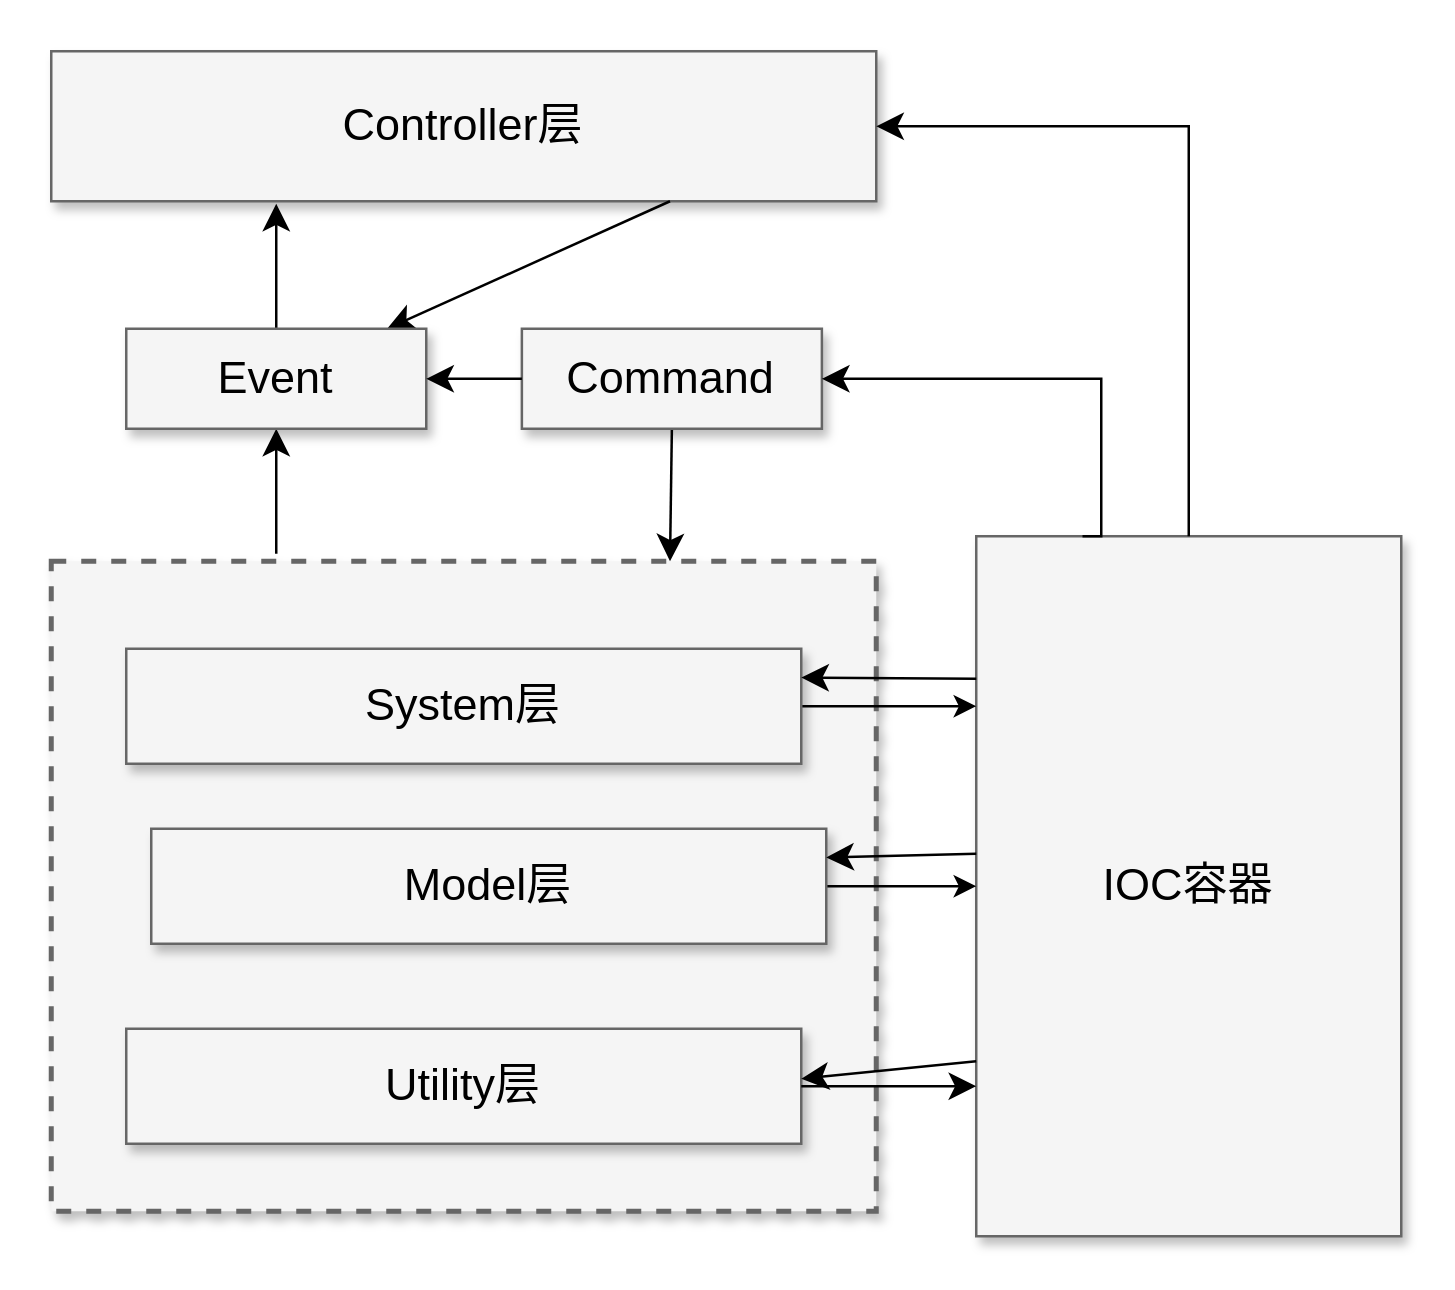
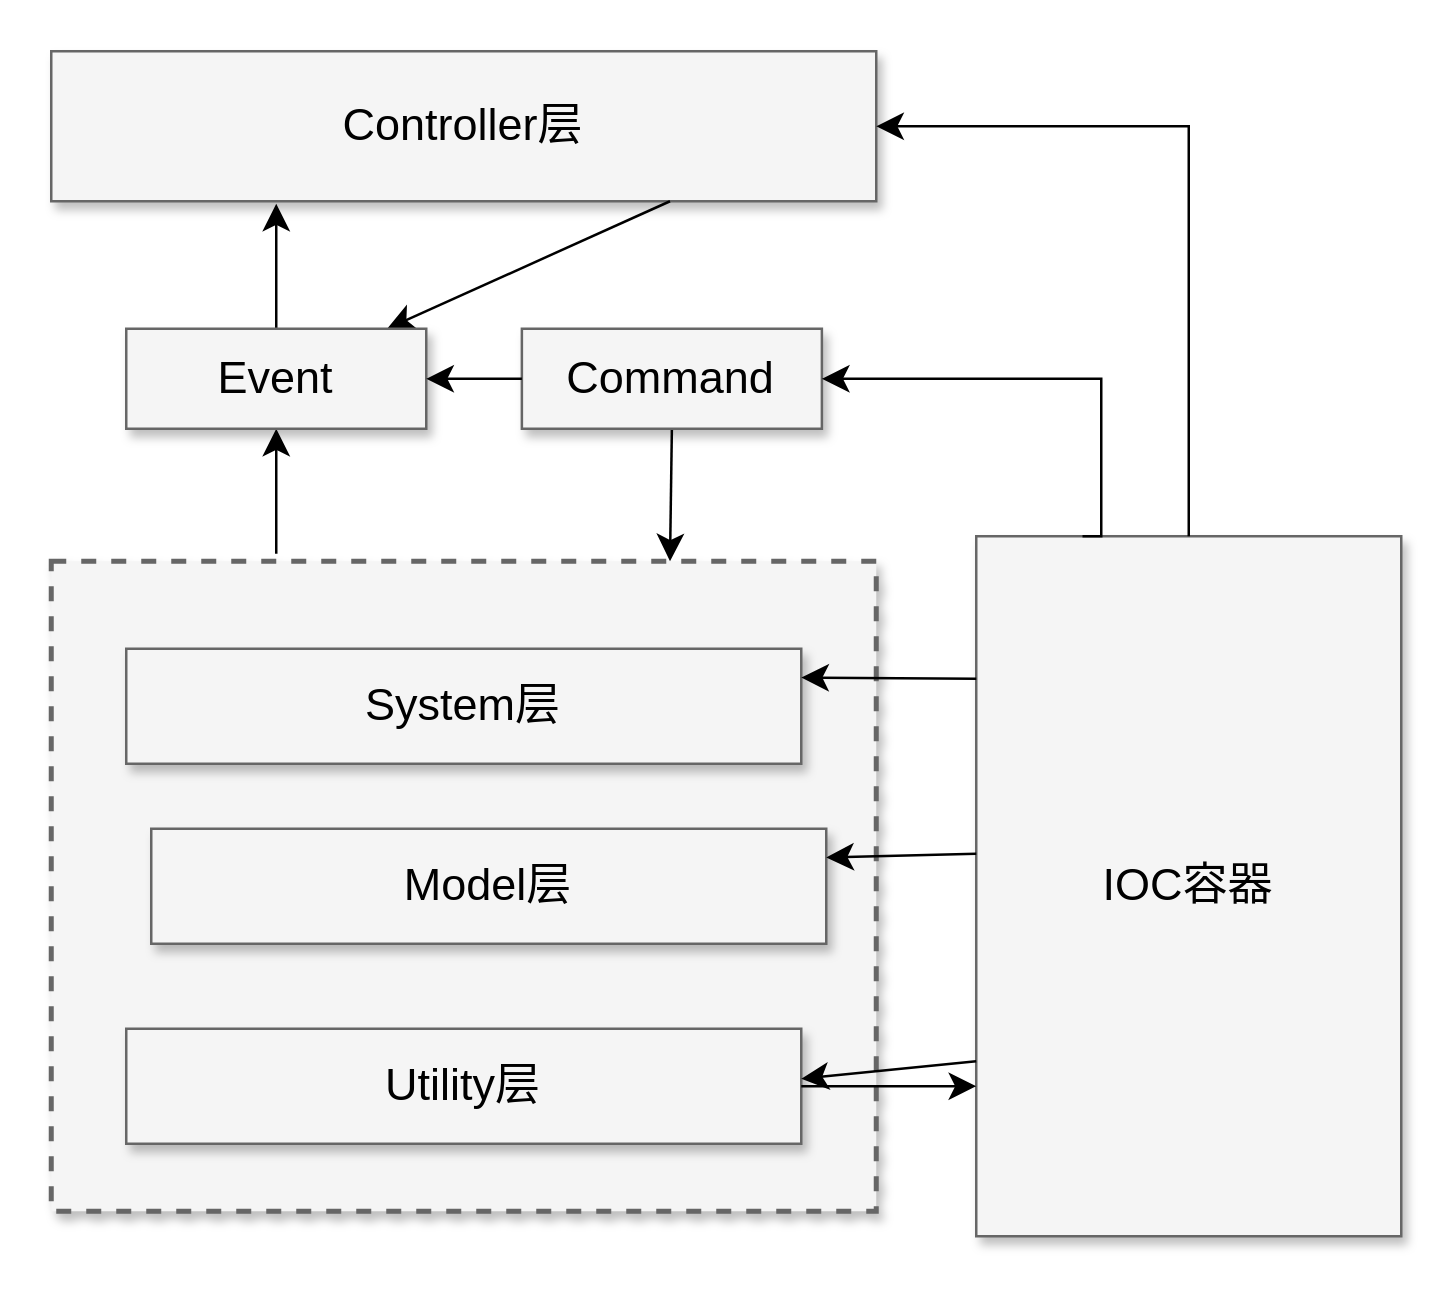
edge "System层" -> "IOC容器": removed
edge "Model层" -> "IOC容器": removed
